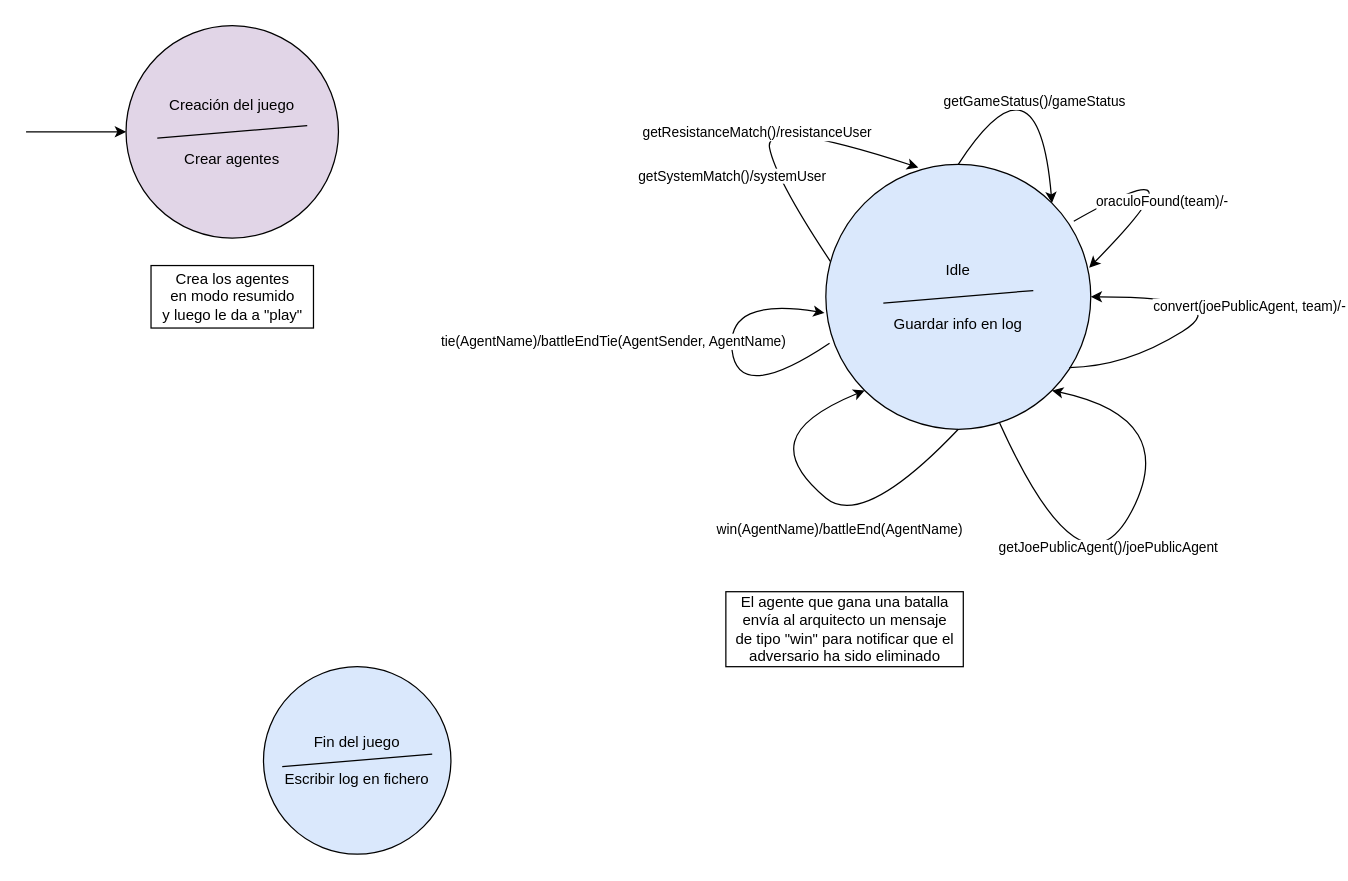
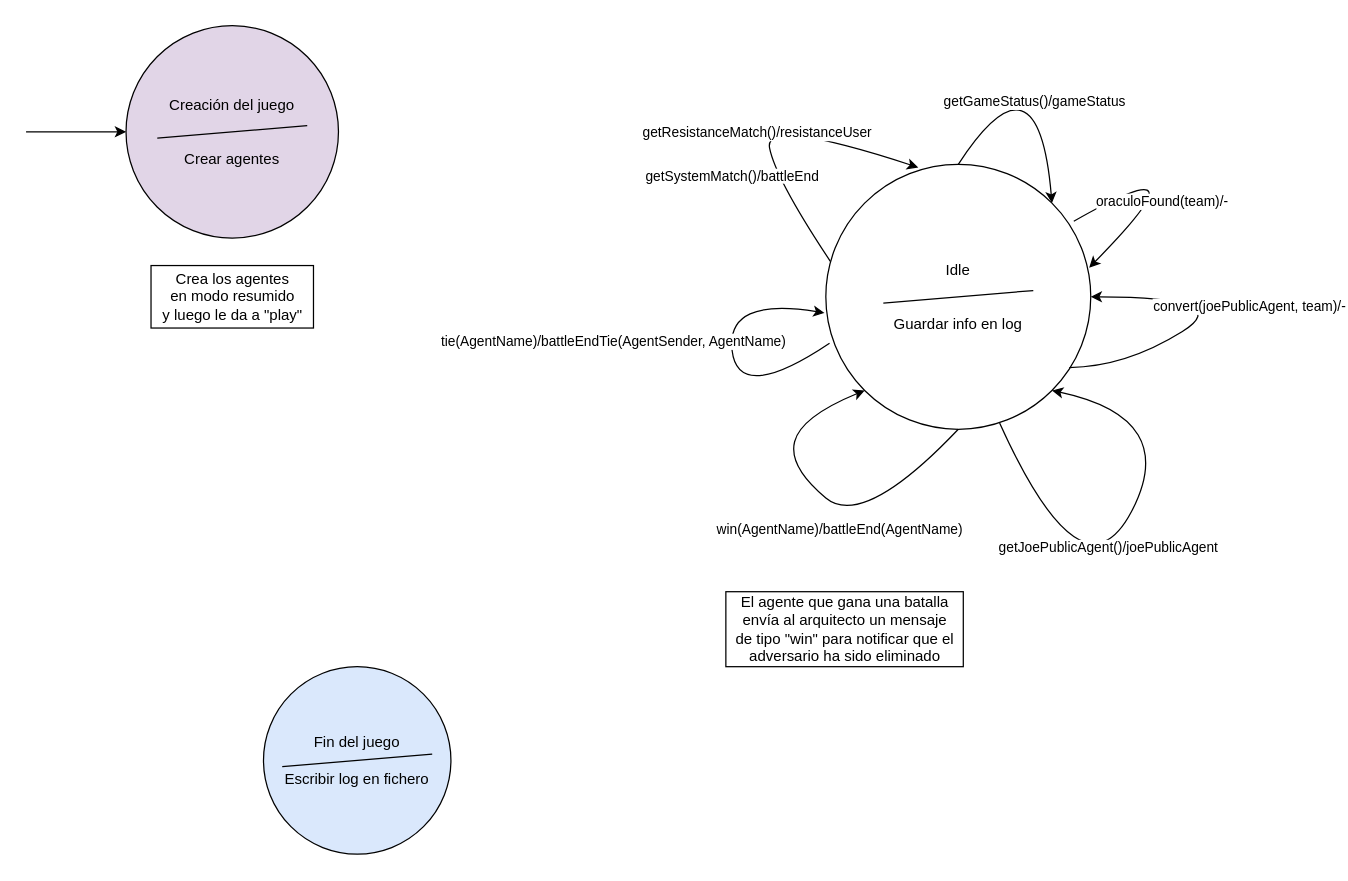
node "getSystemMatch()/systemUser": label "getSystemMatch()/systemUser" -> "getSystemMatch()/battleEnd"
node "Idle Guardar info en log": fillcolor #dae8fc -> #ffffff
